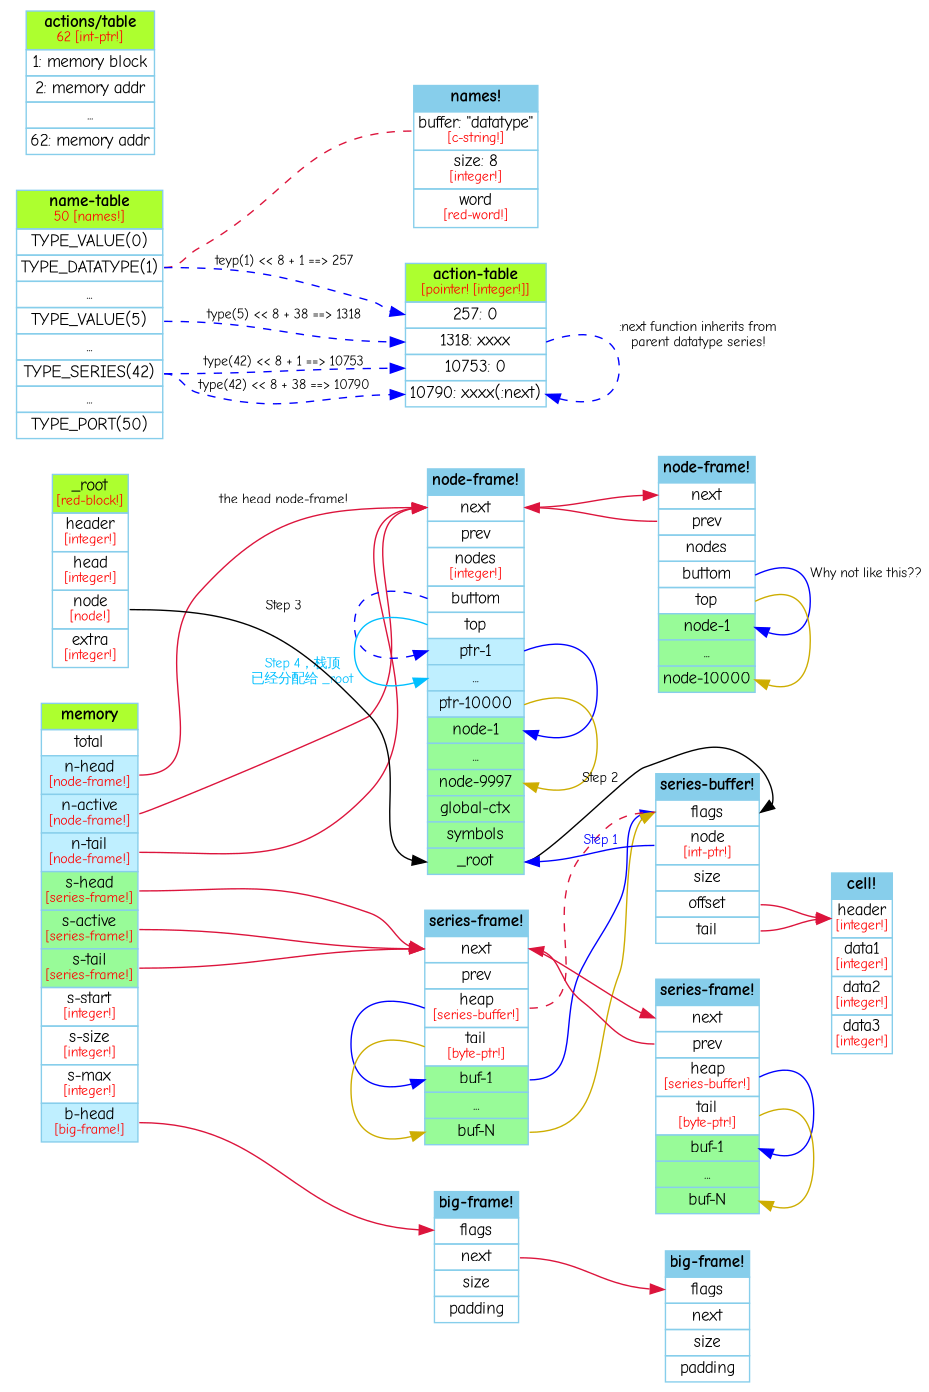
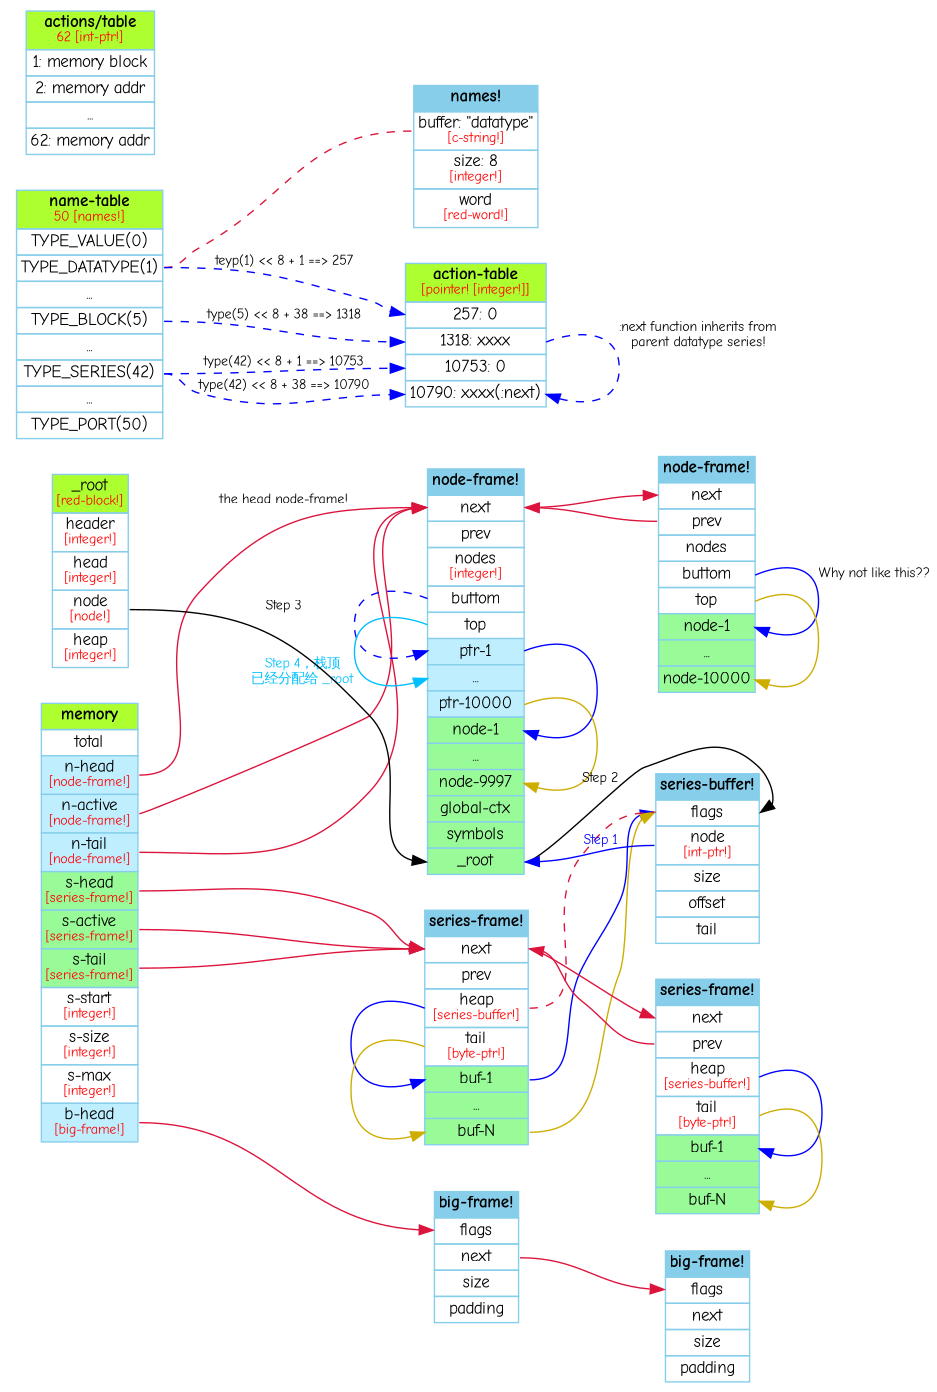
node "name-table": text "TYPE_VALUE(5)" -> "TYPE_BLOCK(5)"
node "_root": text "extra" -> "heap"
node "cell!": removed
